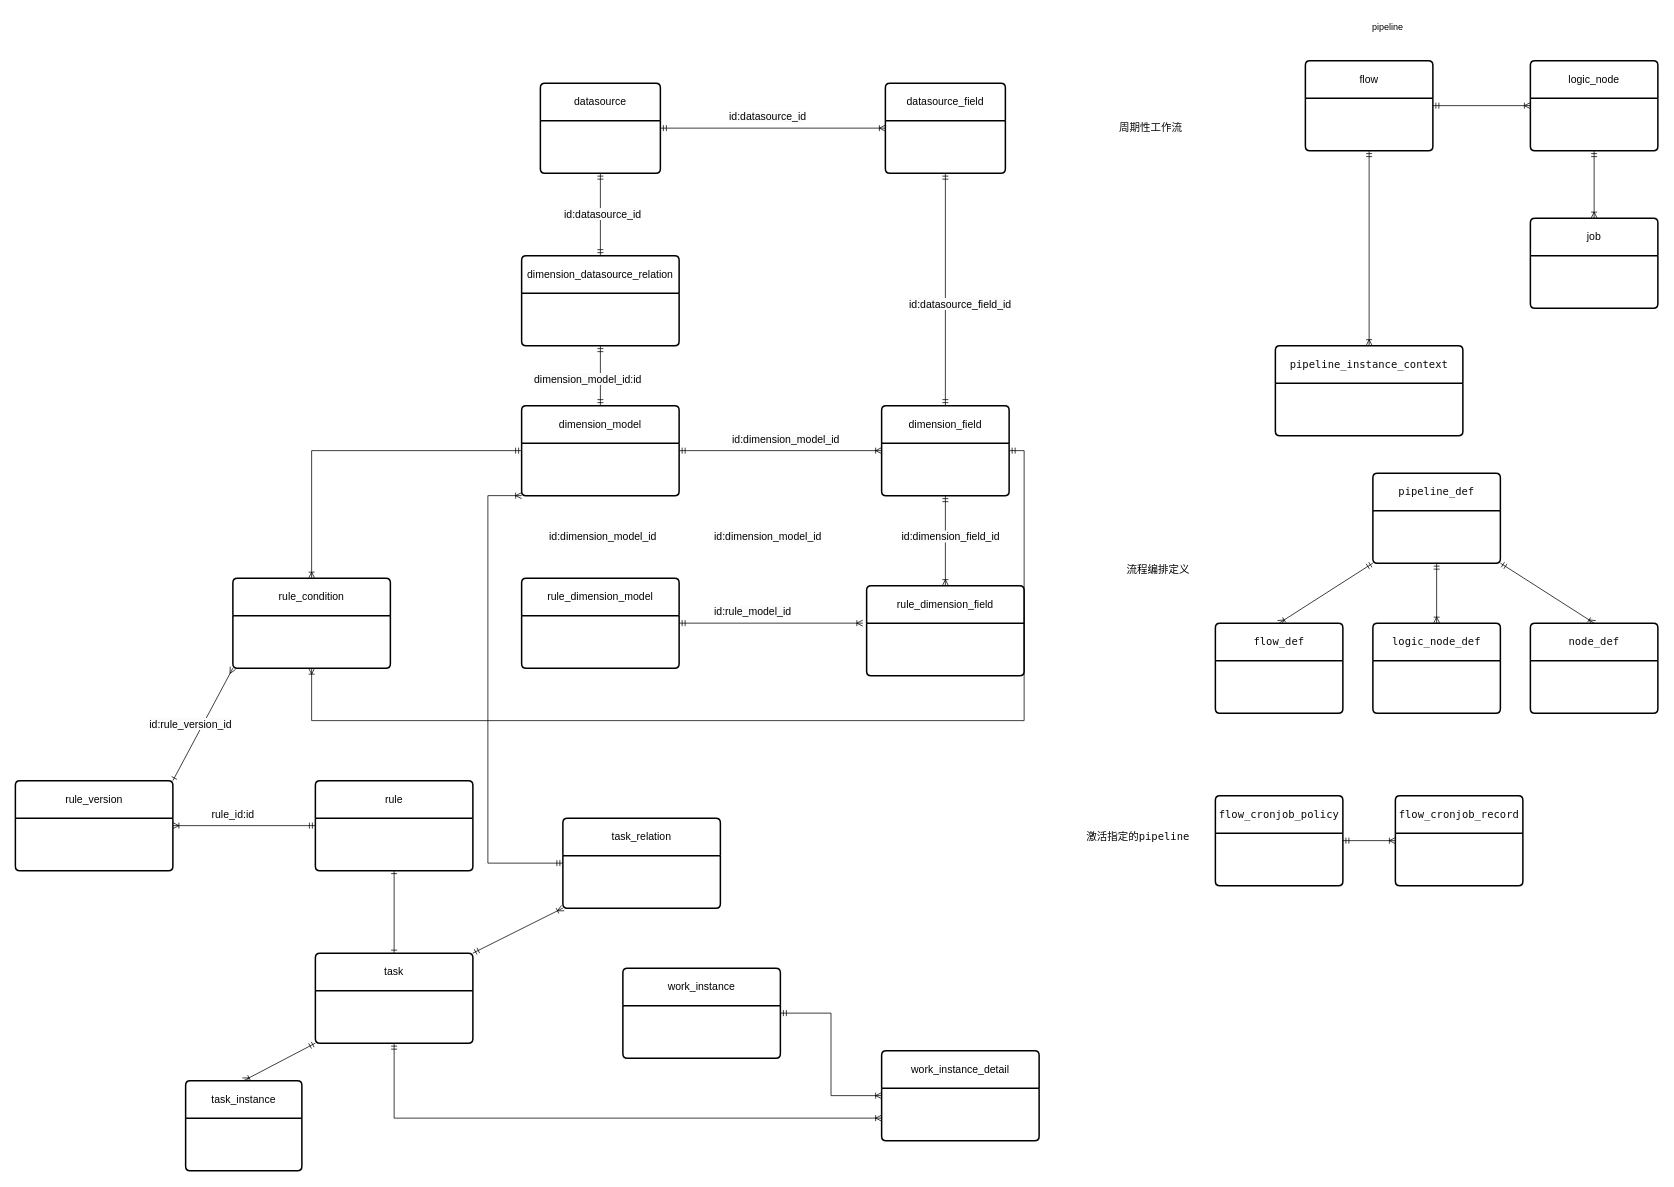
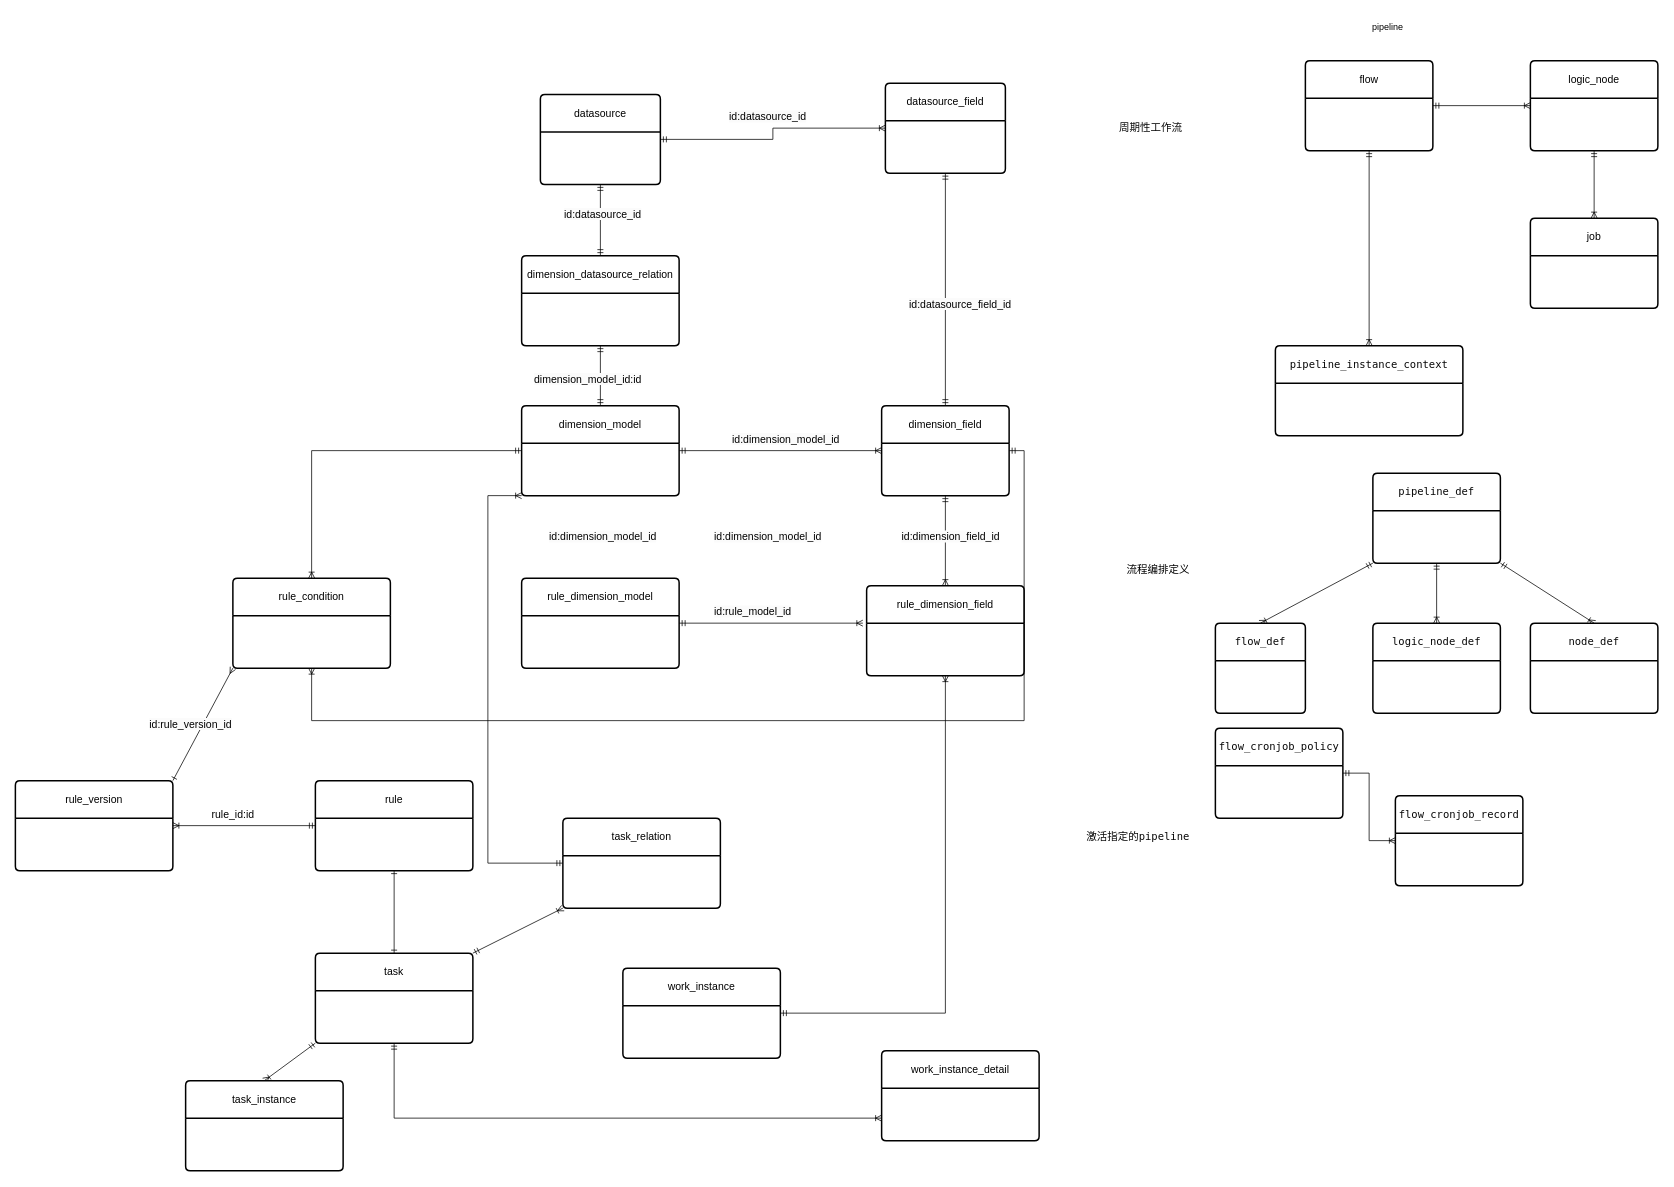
node "datasource": moved (600, 128) -> (600, 139)
node "flow_def": size 128x90 -> 90x90
node "flow_cronjob_policy": moved (1279, 840) -> (1279, 773)
edge "work_instance" -- "work_instance_detail": now "work_instance" -- "rule_dimension_field"
node "task_instance": size 116x90 -> 158x90
